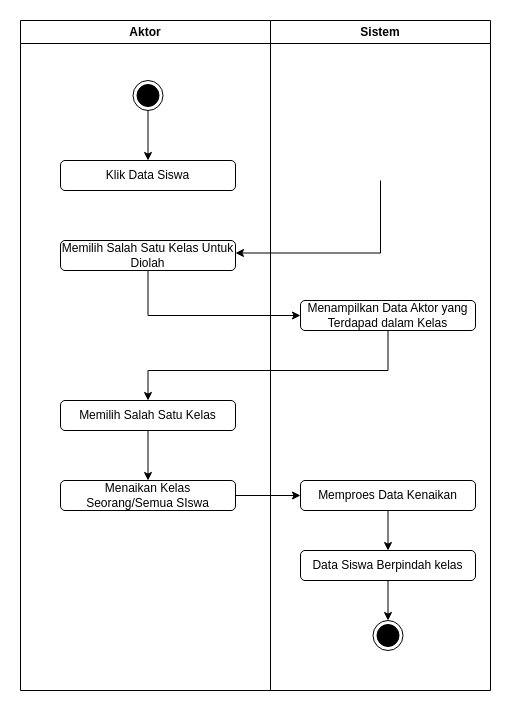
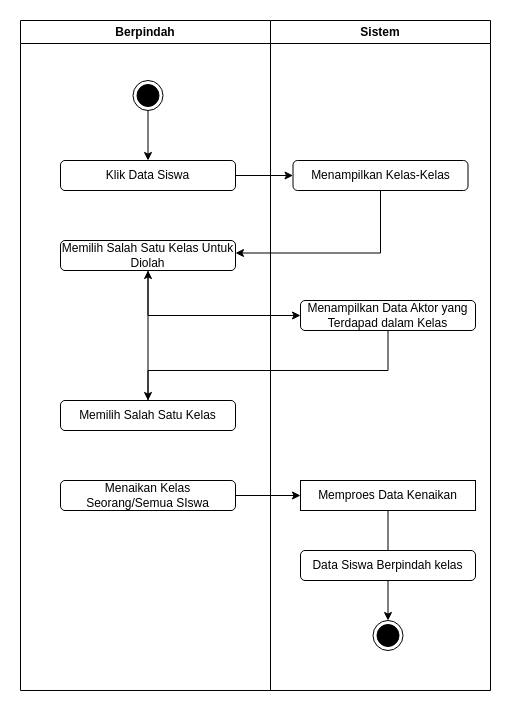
node "Aktor": label "Aktor" -> "Berpindah"
edge "Klik Data Siswa" -> "Menampilkan Kelas-Kelas": added
node "Menampilkan Kelas-Kelas": added
edge "Memilih Salah Satu Kelas" -> "Menaikan Kelas Seorang/Semua SIswa": now "Memilih Salah Satu Kelas" -> "Memilih Salah Satu Kelas Untuk Diolah"
node "Memproes Data Kenaikan": shape rounded rectangle -> rectangle
edge "Memproes Data Kenaikan" -> "Data Siswa Berpindah kelas": arrowhead classic -> none
